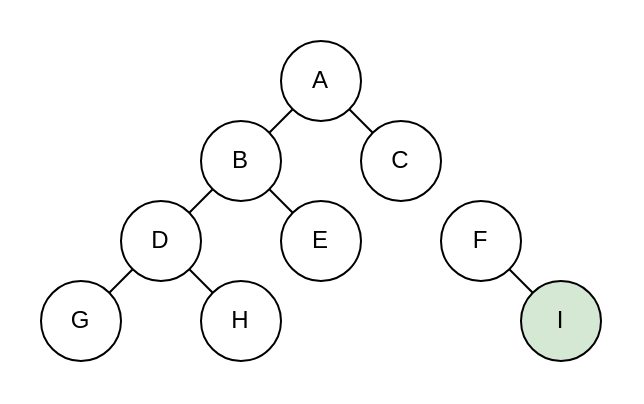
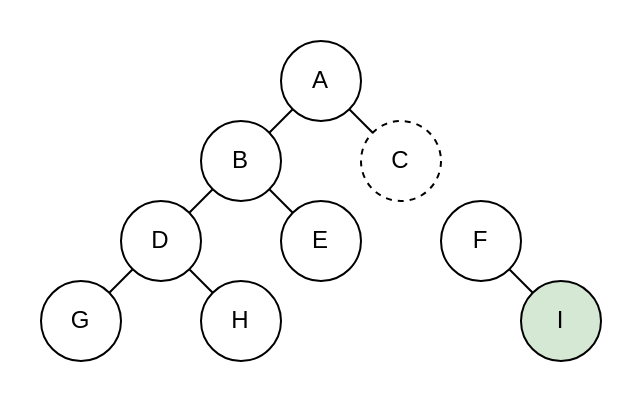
node "C": style solid -> dashed
